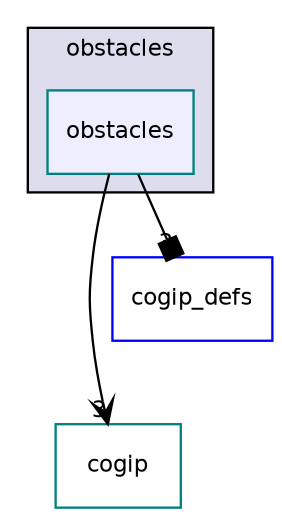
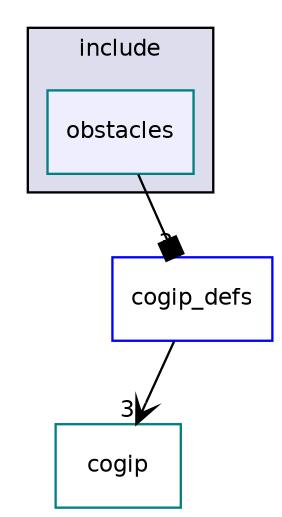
cluster "obstacles": label "obstacles" -> "include"
edge "obstacles" -> "cogip": now "cogip_defs" -> "cogip"
